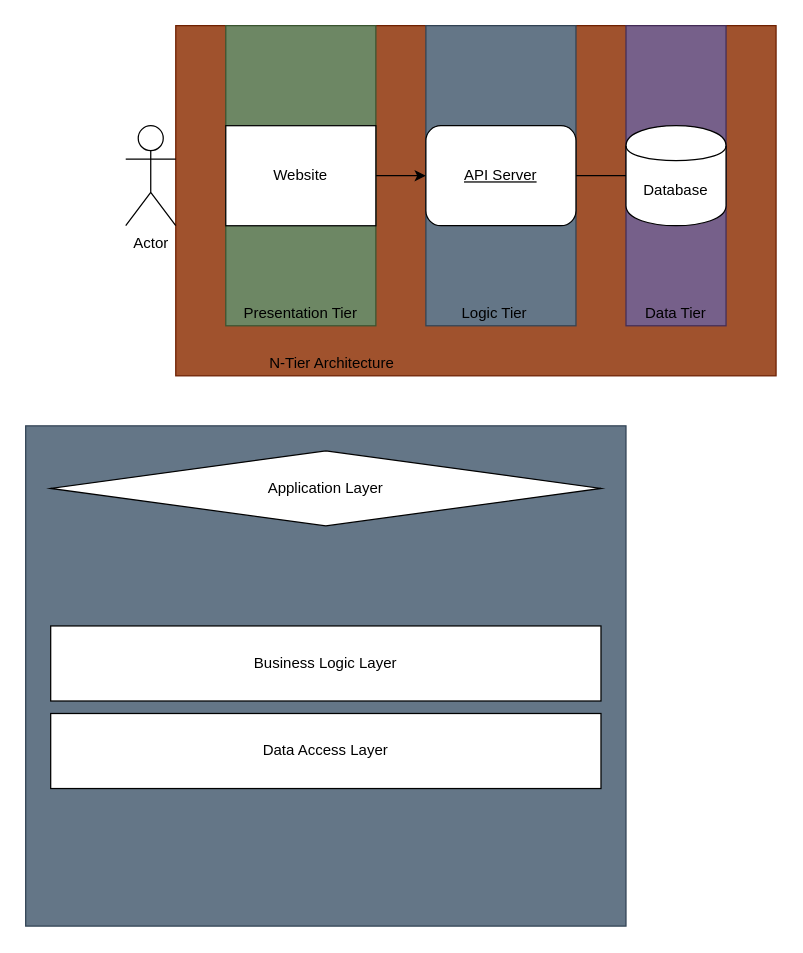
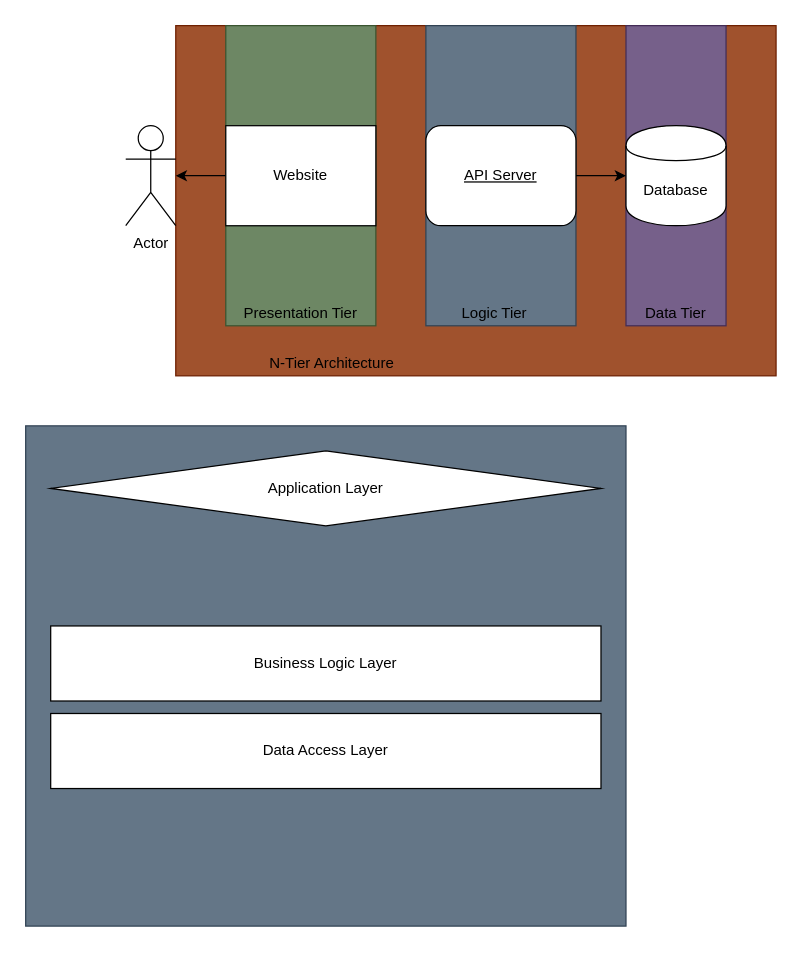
edge "Website" -> "API Server": now "Website" -> "Actor"
edge "API Server" -- "Database": arrowhead none -> classic
